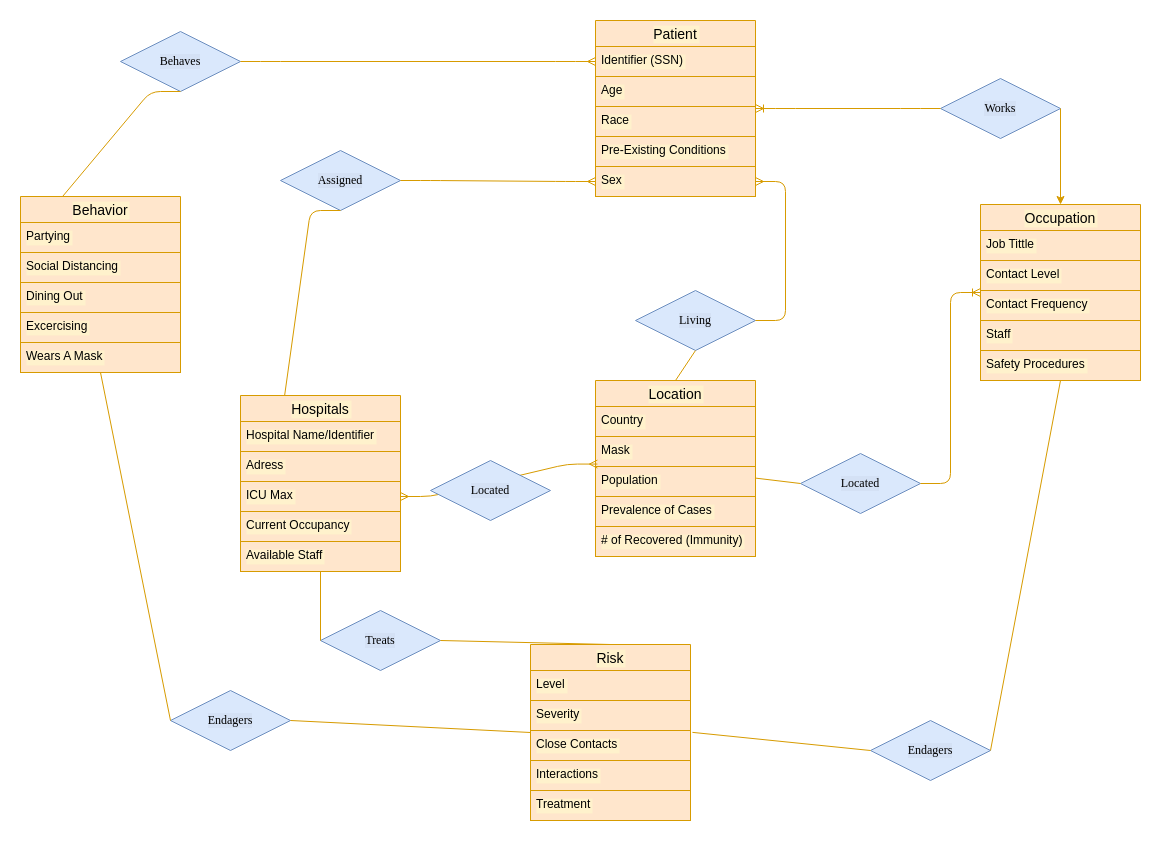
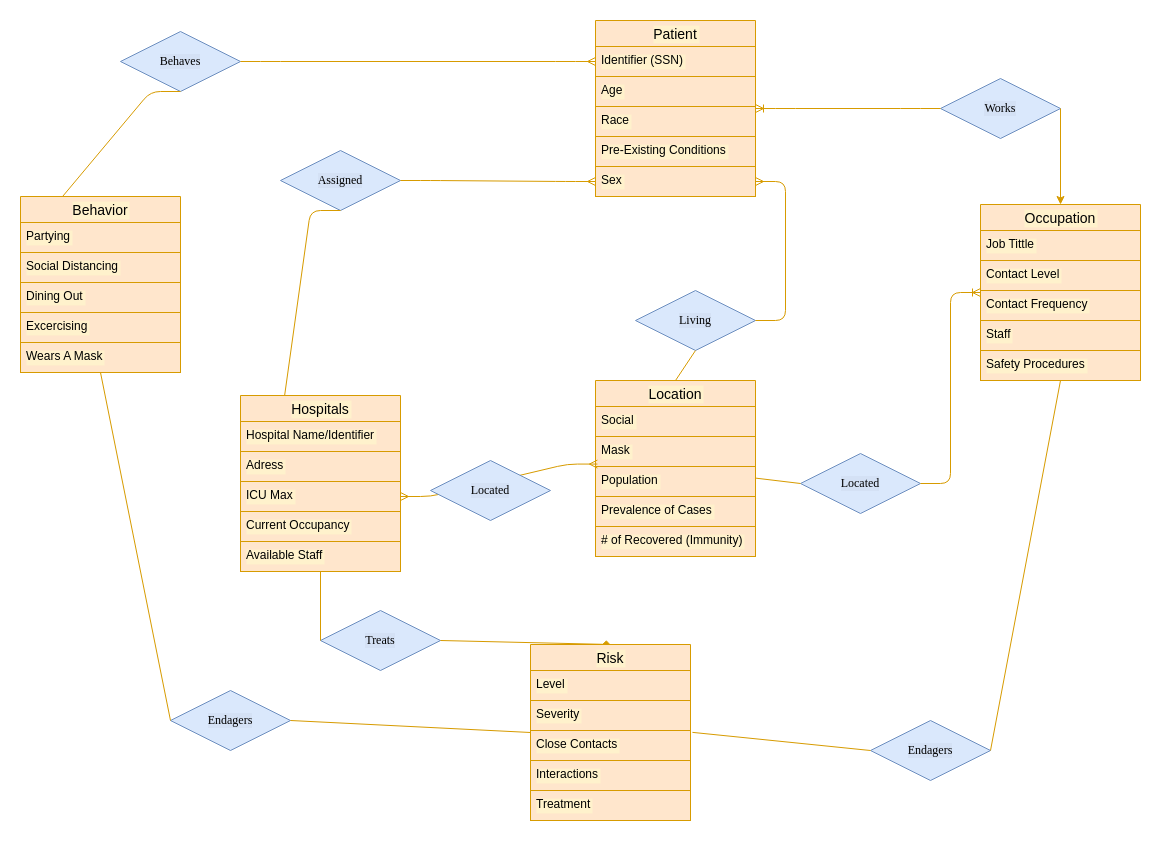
node "Country": label "Country" -> "Social"
edge "Treats" -- "Risk": arrowhead none -> diamond
